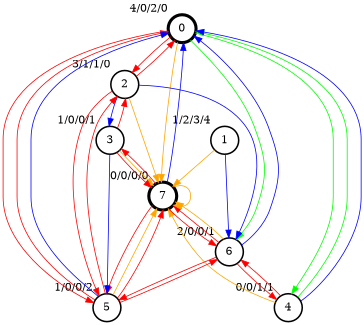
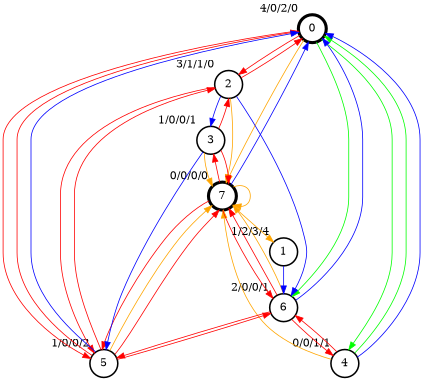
edge "1 1/2/3/4" -> "7 0/0/0/0": reversed
